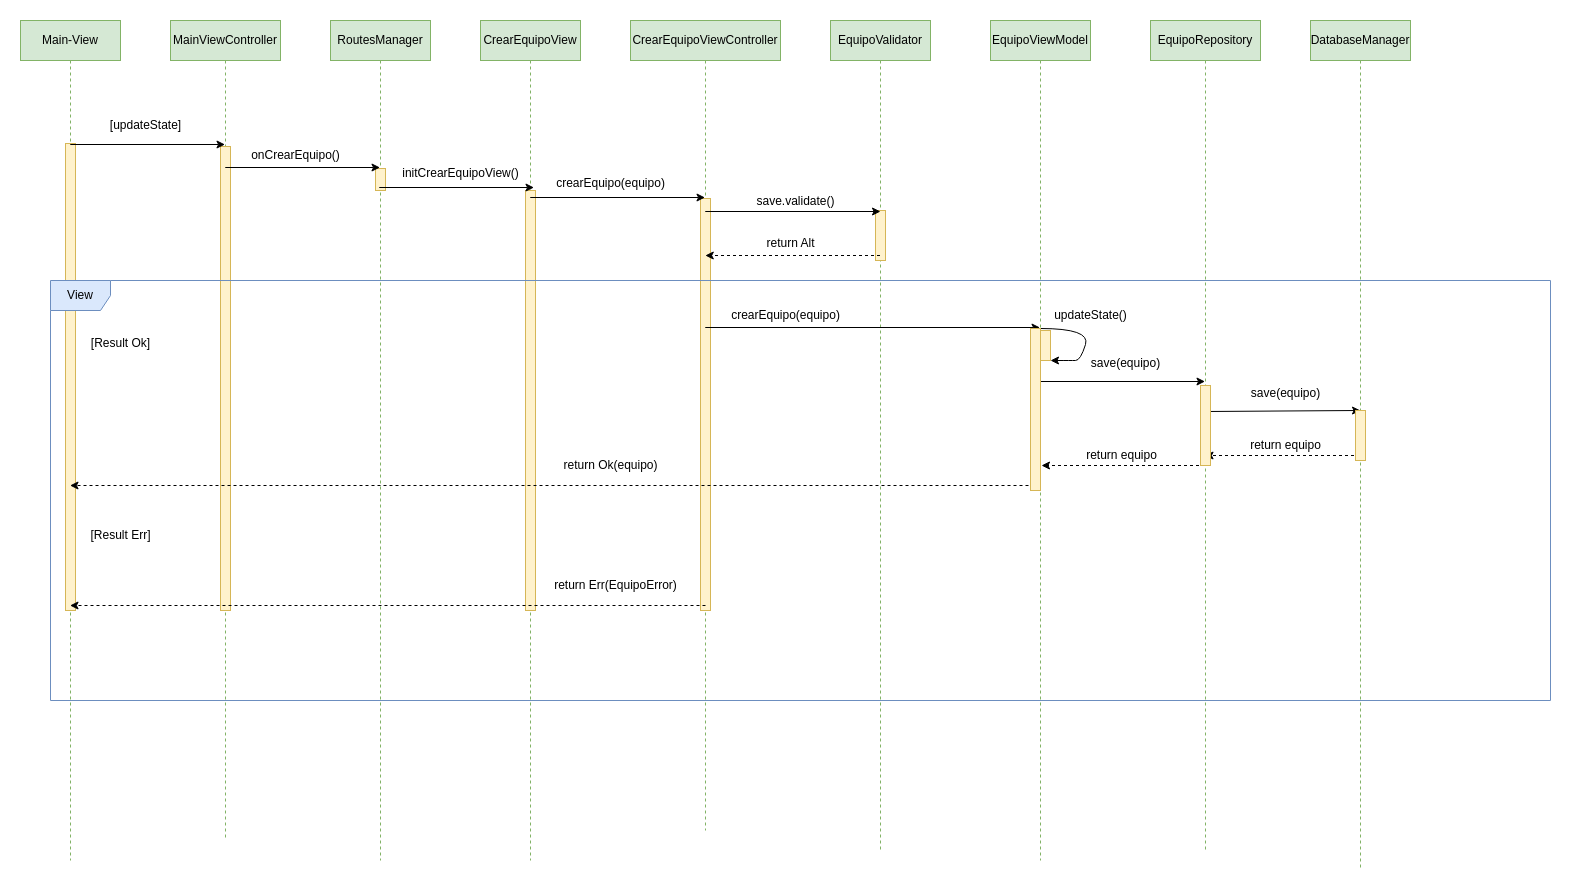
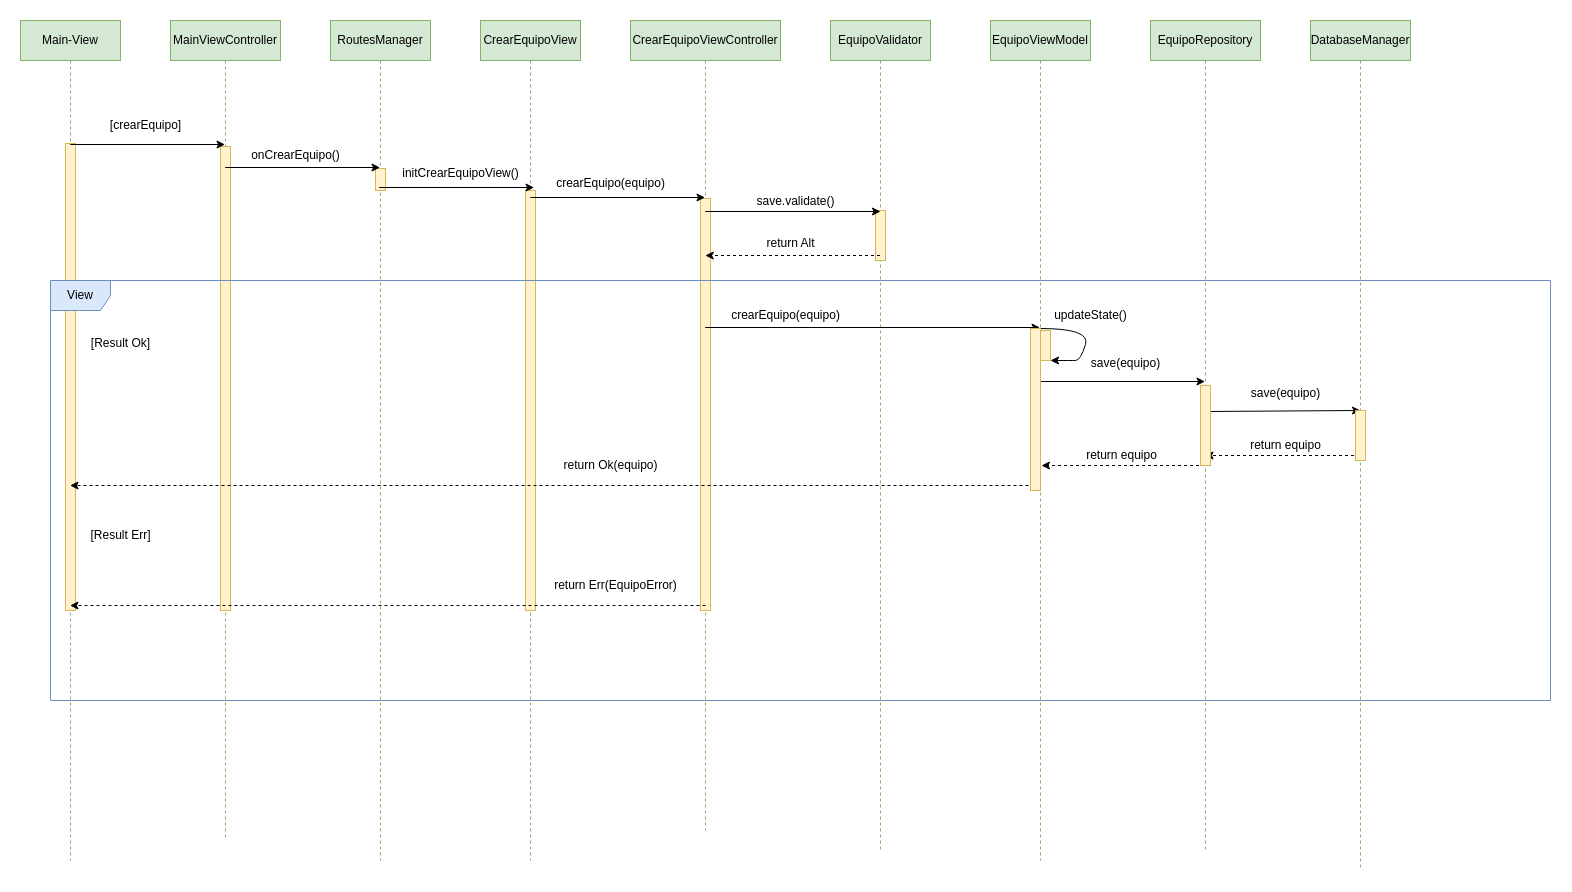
node "[updateState]": label "[updateState]" -> "[crearEquipo]"
